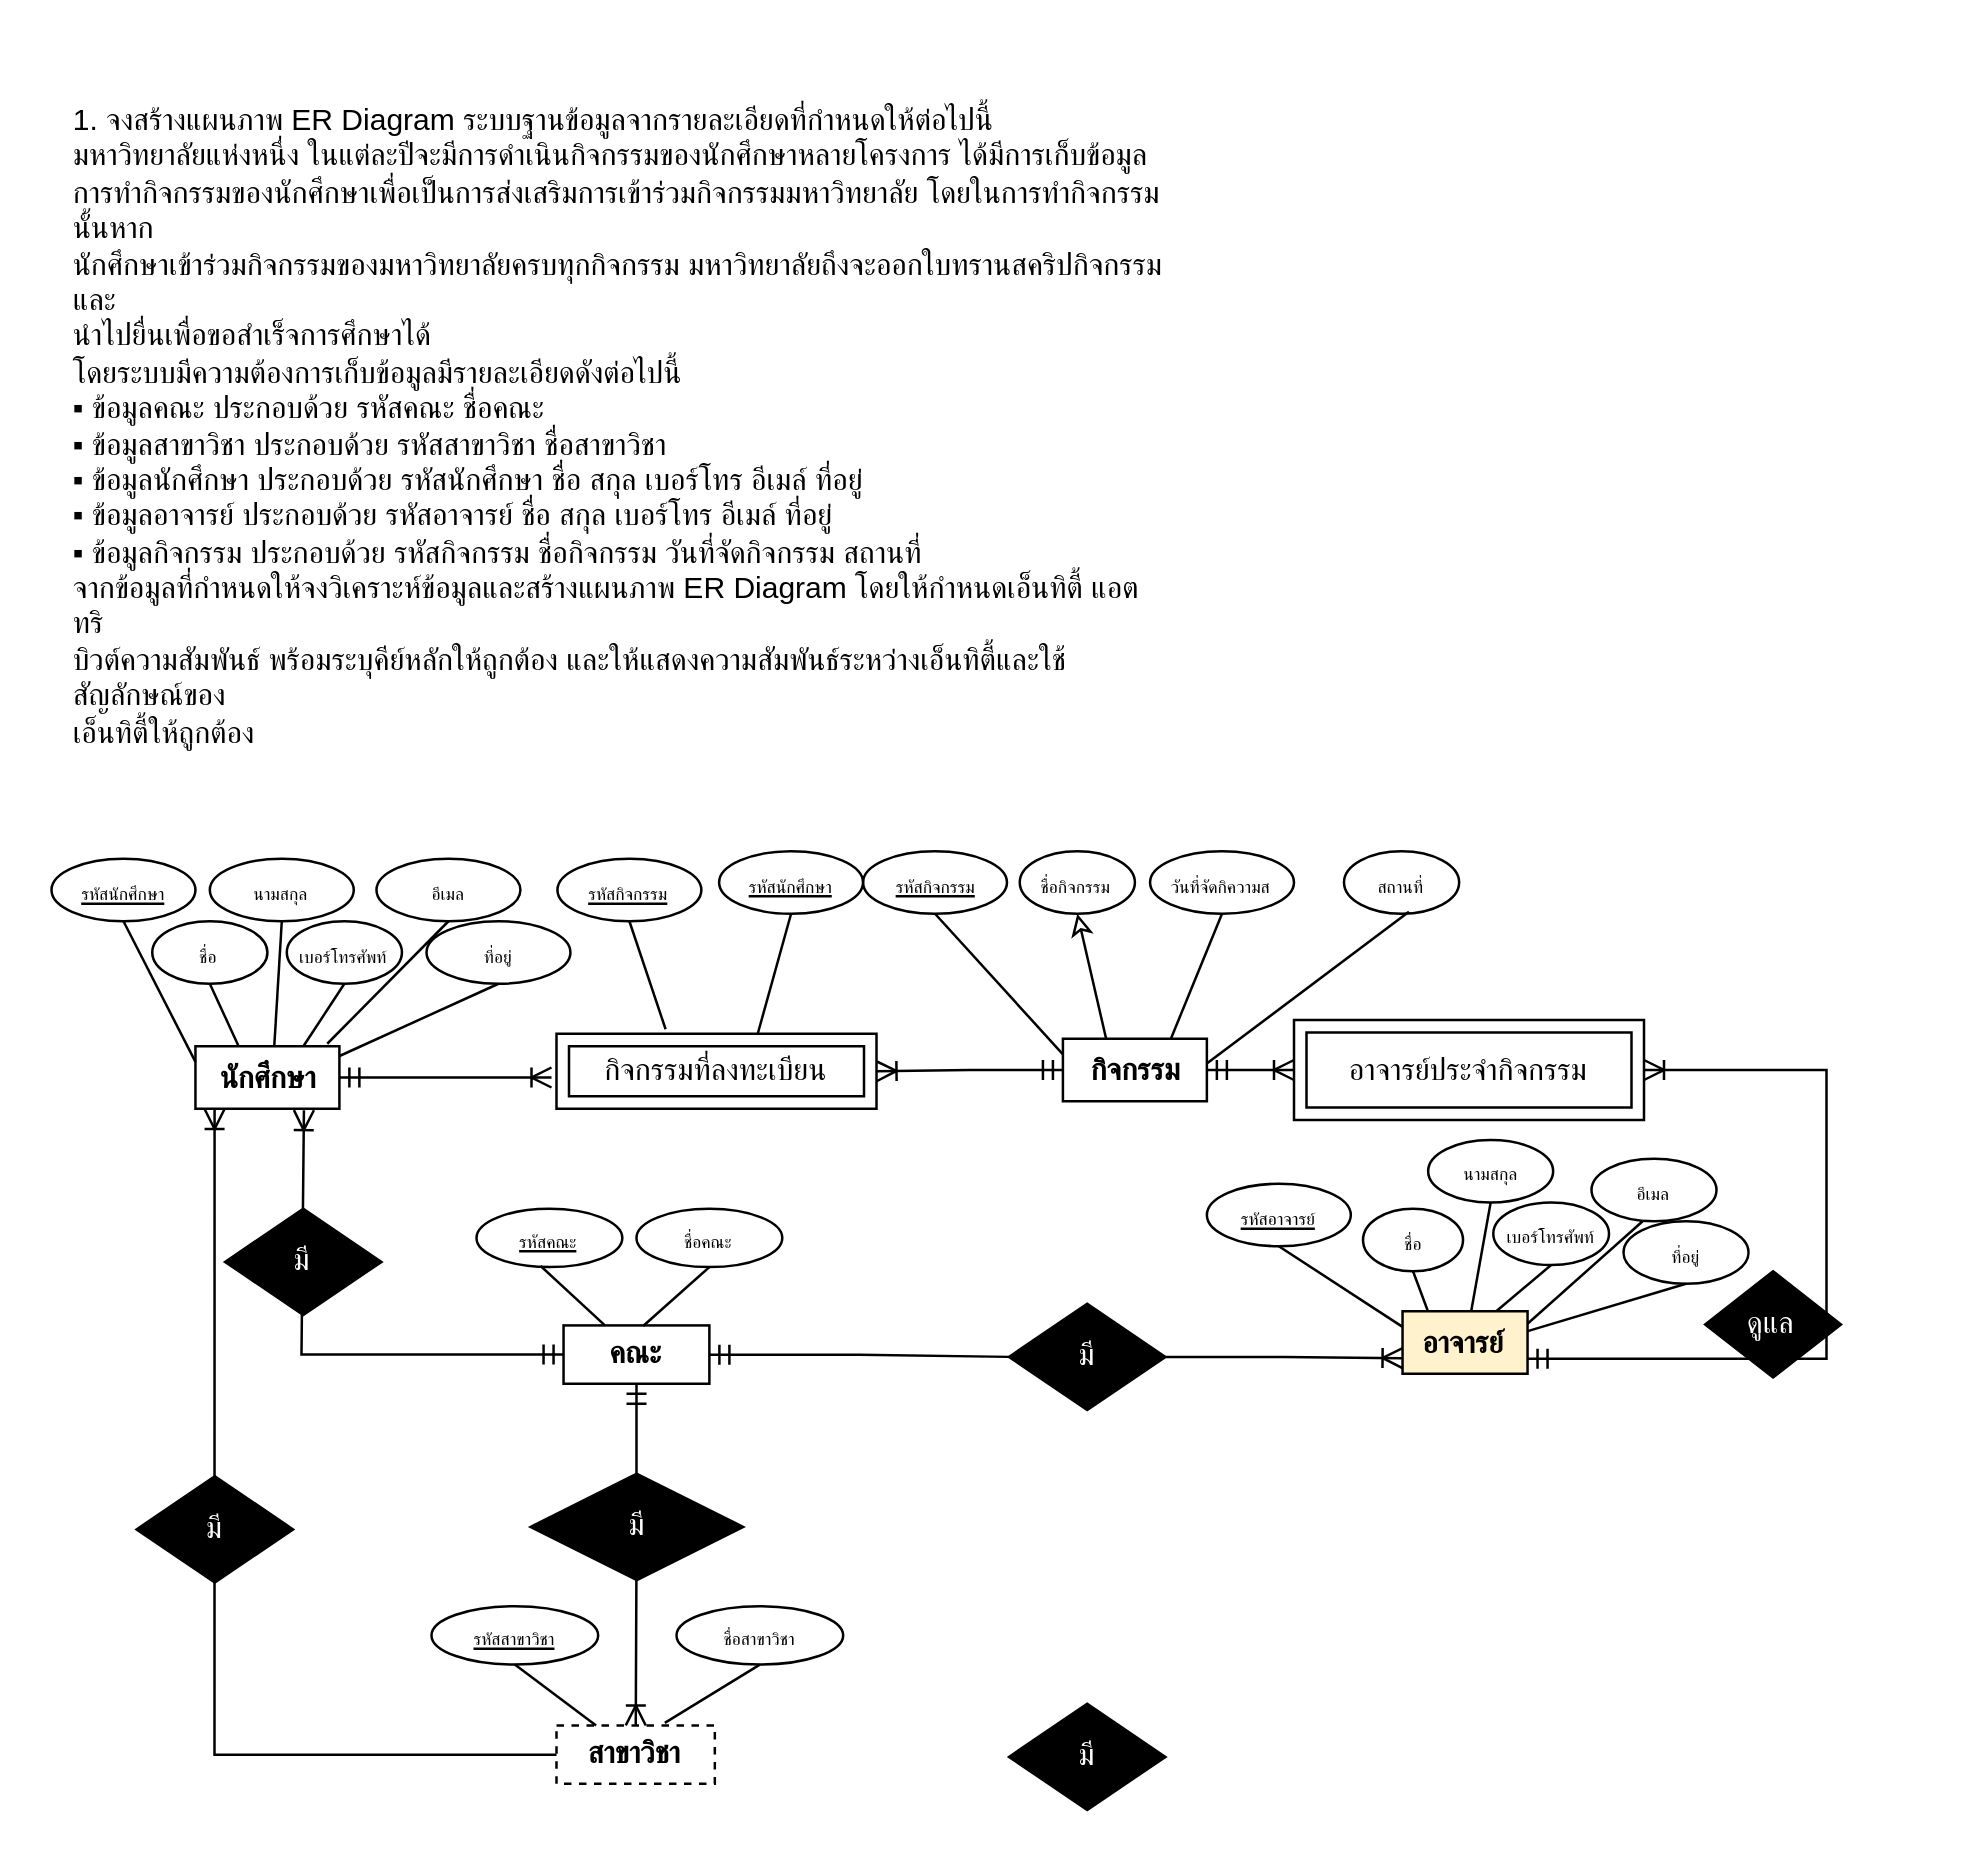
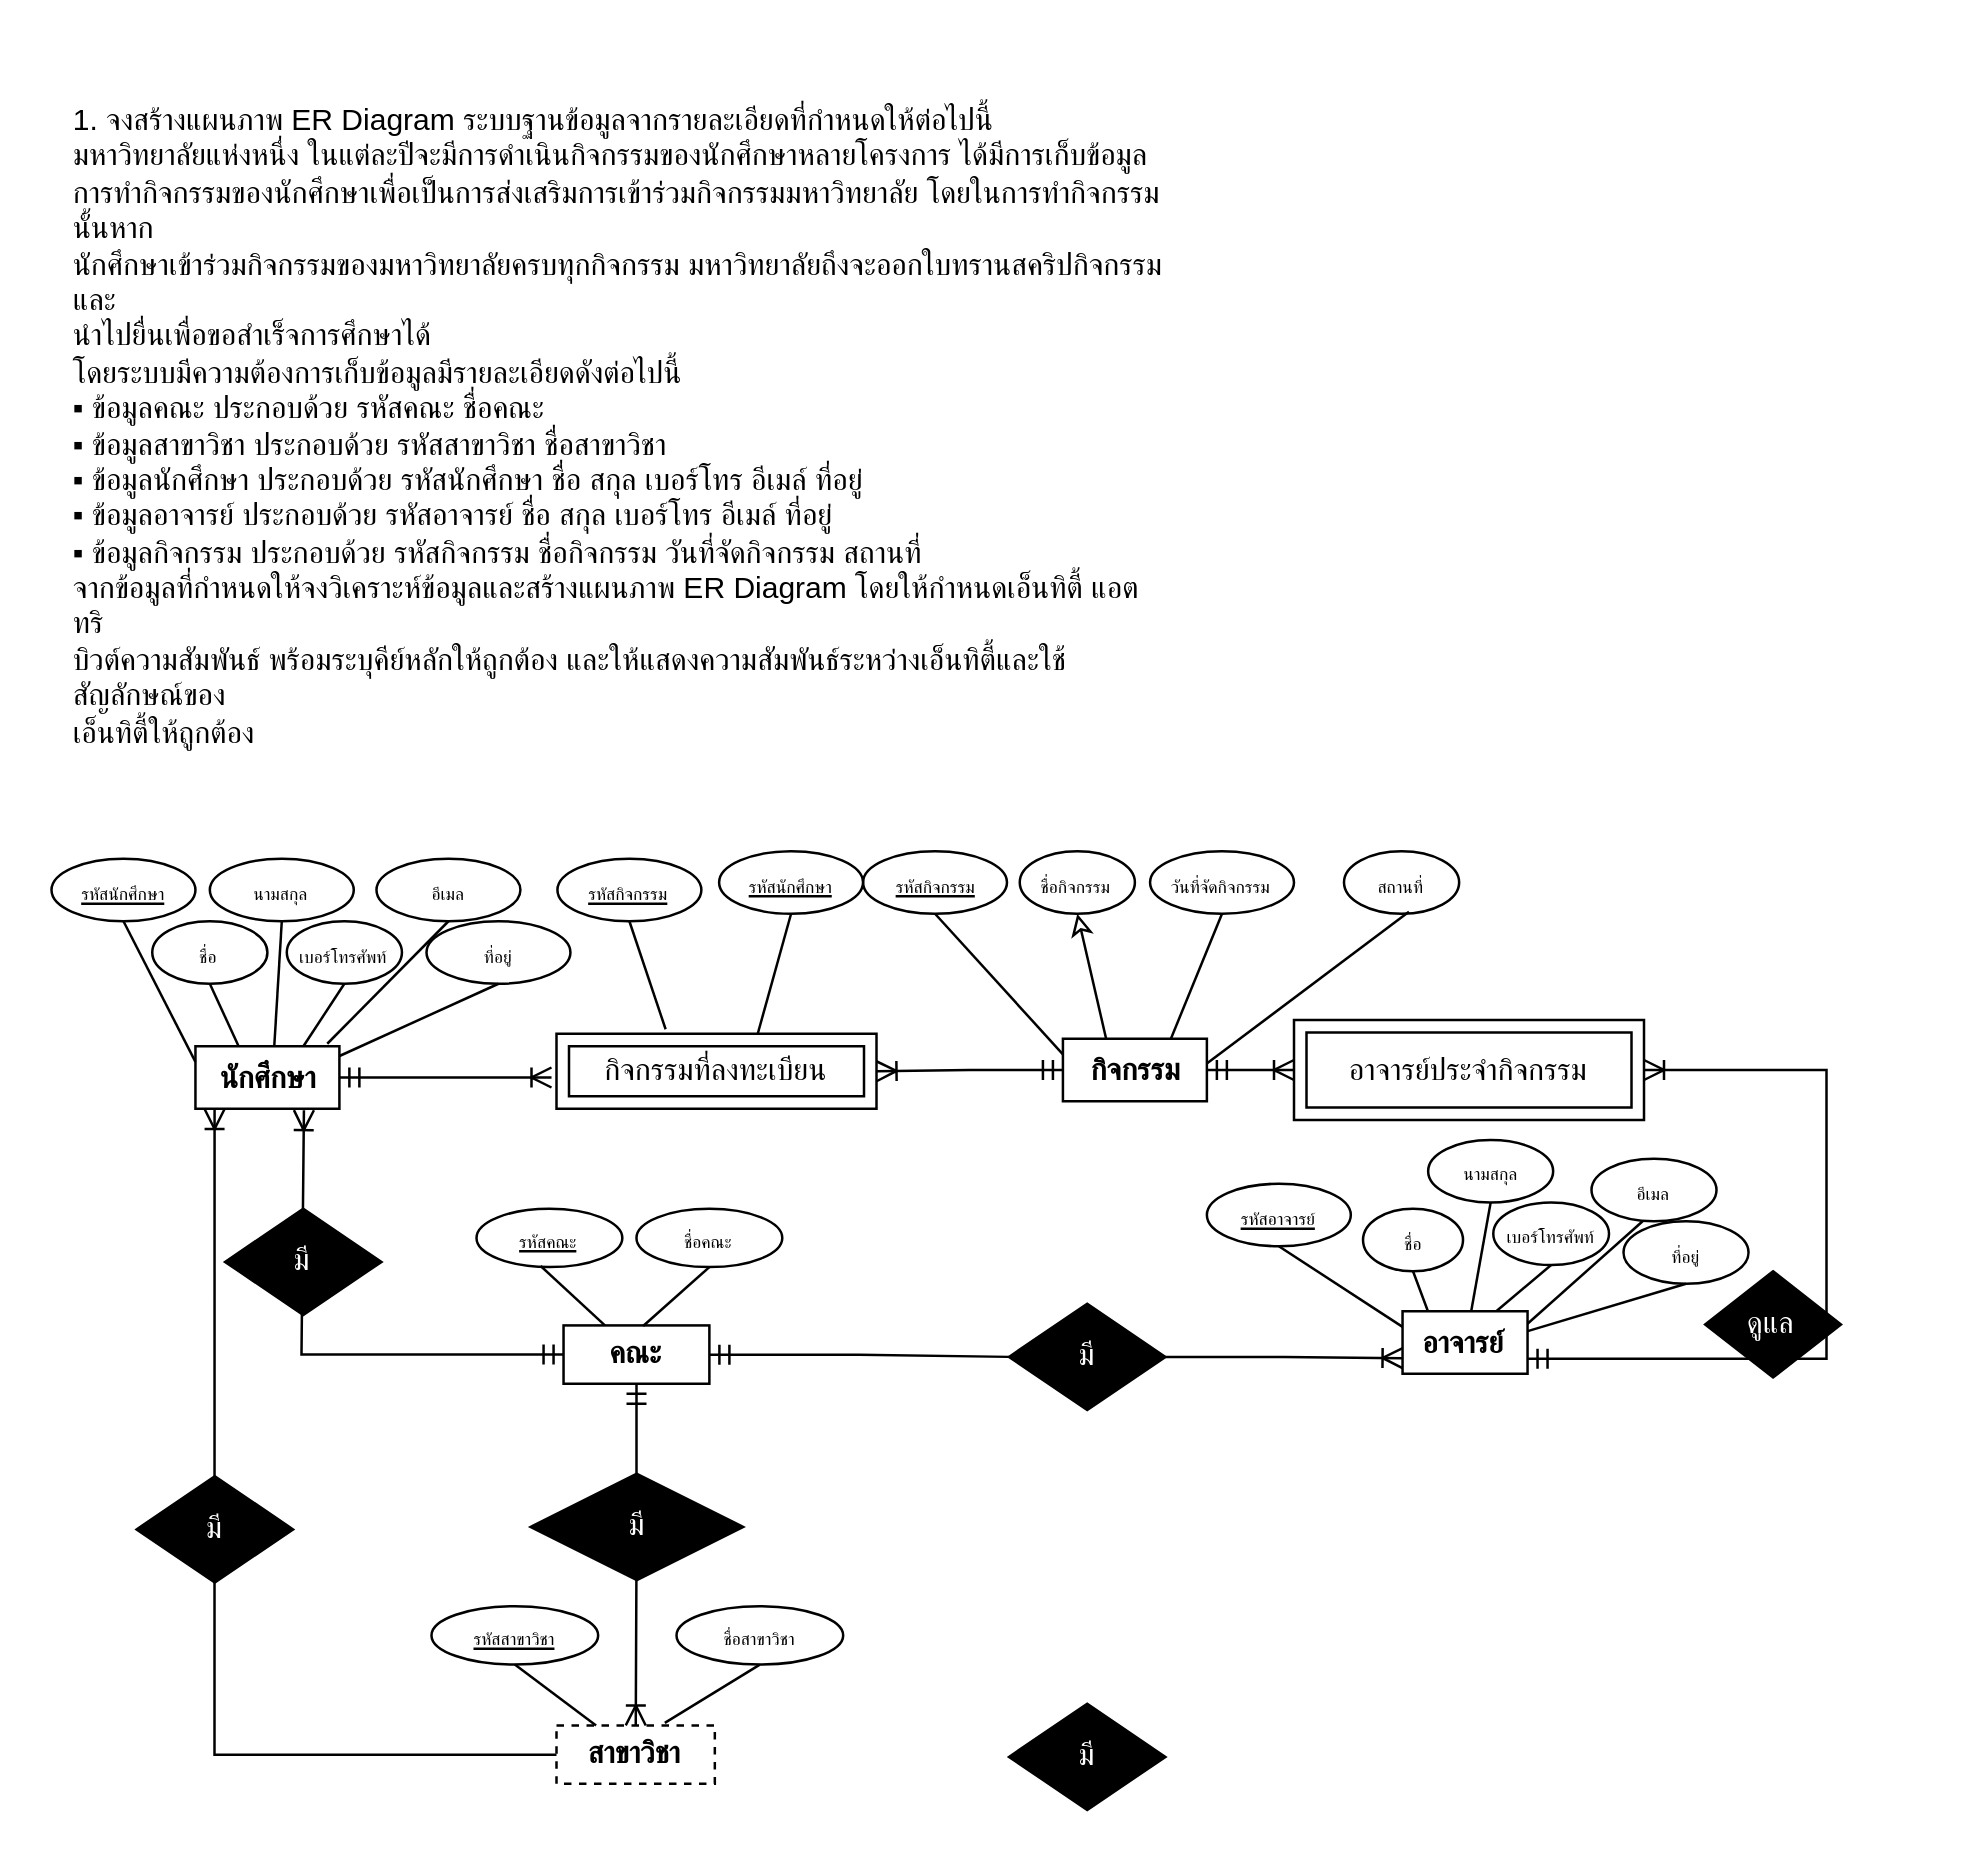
node "วันที่จัดกิความส": label "วันที่จัดกิความส" -> "วันที่จัดกิจกรรม"
node "อาจารย์": fillcolor #fff2cc -> #ffffff
